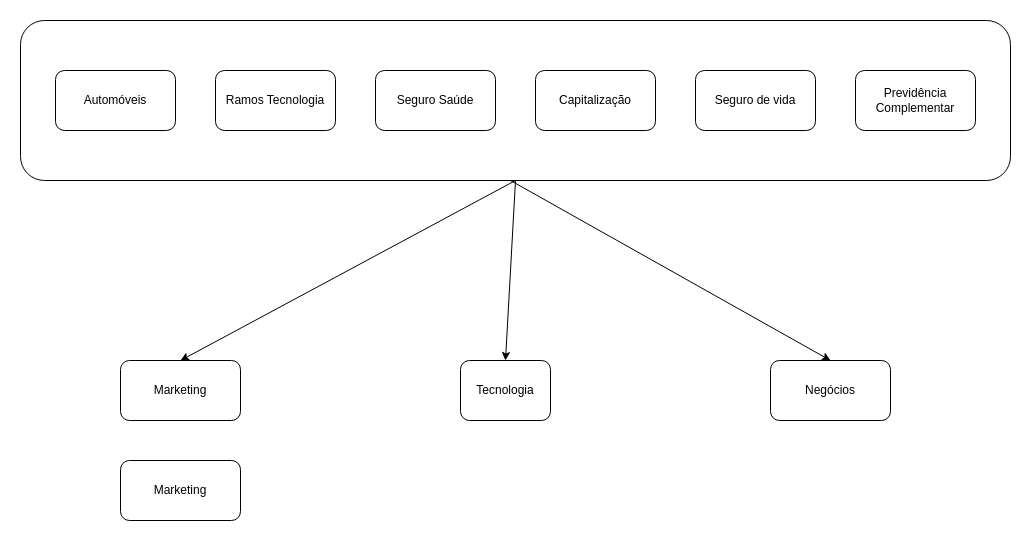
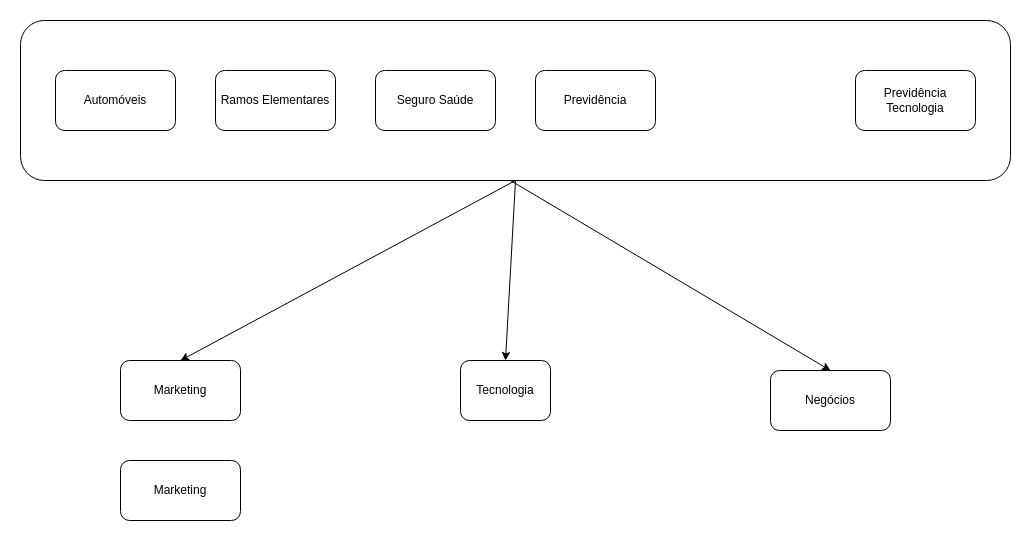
node "Ramos Tecnologia": label "Ramos Tecnologia" -> "Ramos Elementares"
node "Capitalização": label "Capitalização" -> "Previdência"
node "Seguro de vida": removed
node "Previdência Complementar": label "Previdência Complementar" -> "Previdência Tecnologia"
node "Negócios": moved (831, 391) -> (831, 401)
